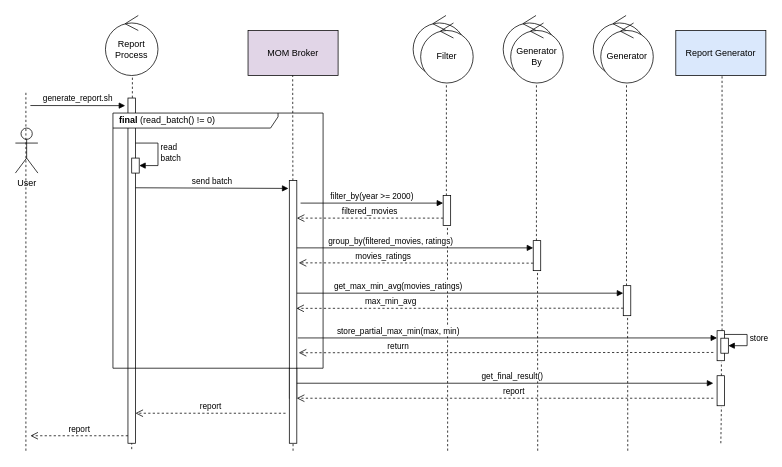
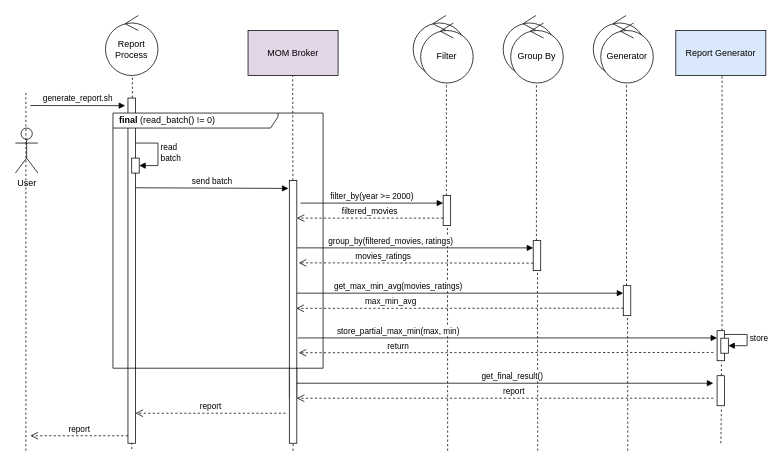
node "Generator By": label "Generator By" -> "Group By"
